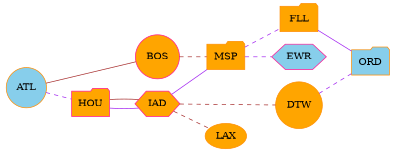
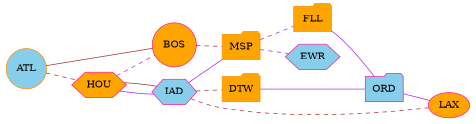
node "ORD": color darkorange -> deeppink
edge "BOS" -- "HOU": added
edge "ORD" -- "DTW": style dashed -> solid
edge "ATL" -- "HOU": color purple -> brown
edge "ORD" -- "LAX": added
node "HOU": shape folder -> hexagon
node "IAD": fillcolor orange -> skyblue
node "DTW": shape circle -> folder
node "LAX": color darkorange -> deeppink
